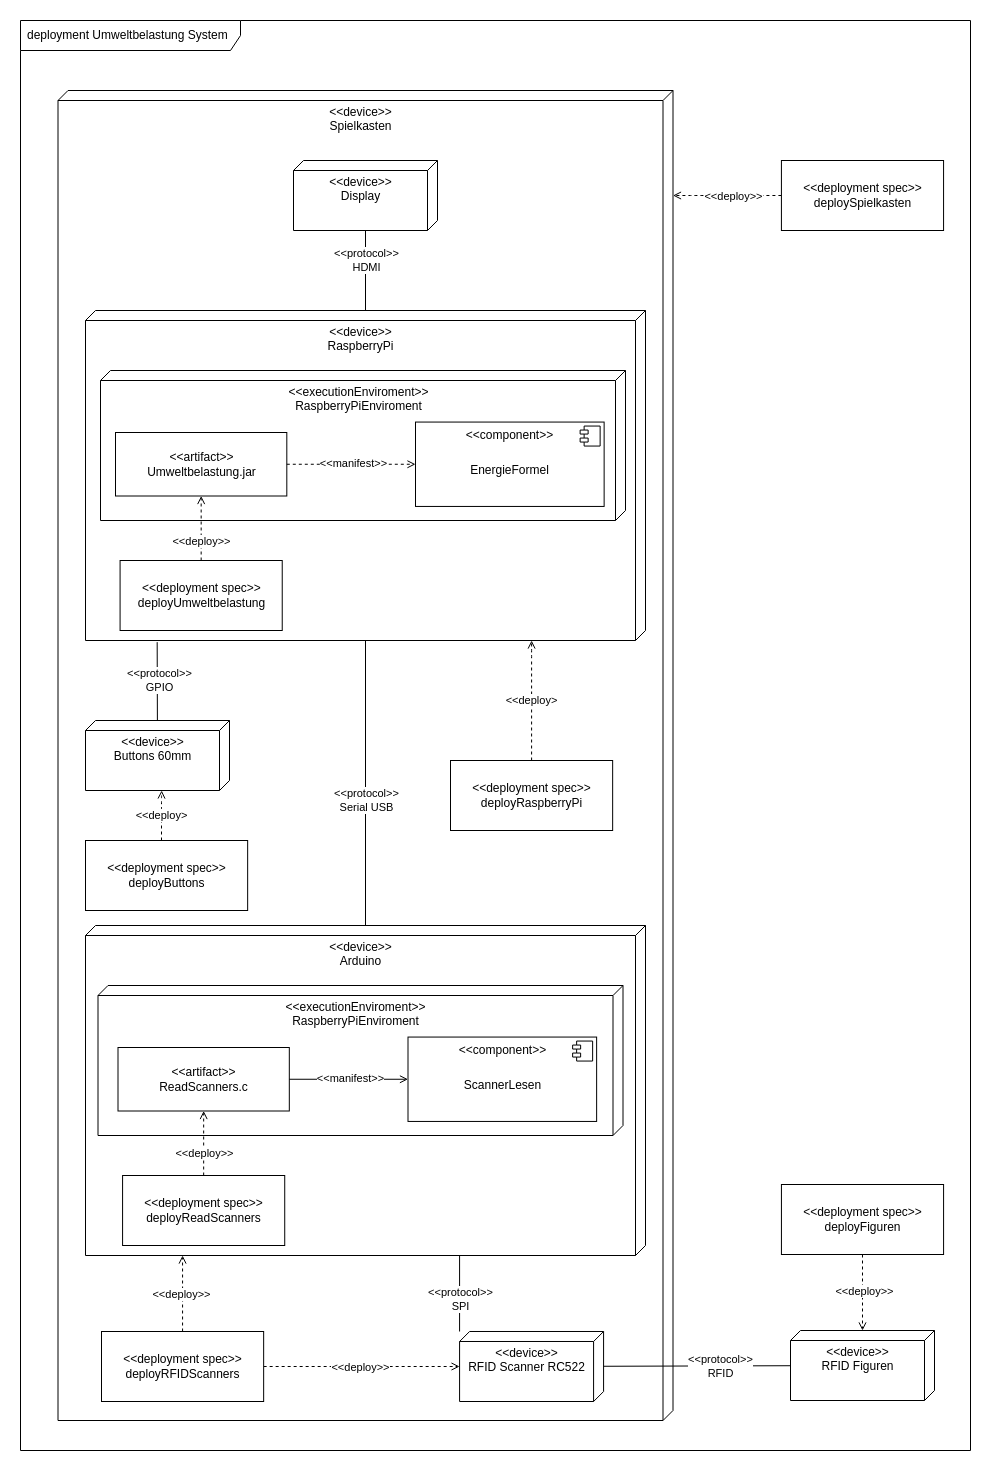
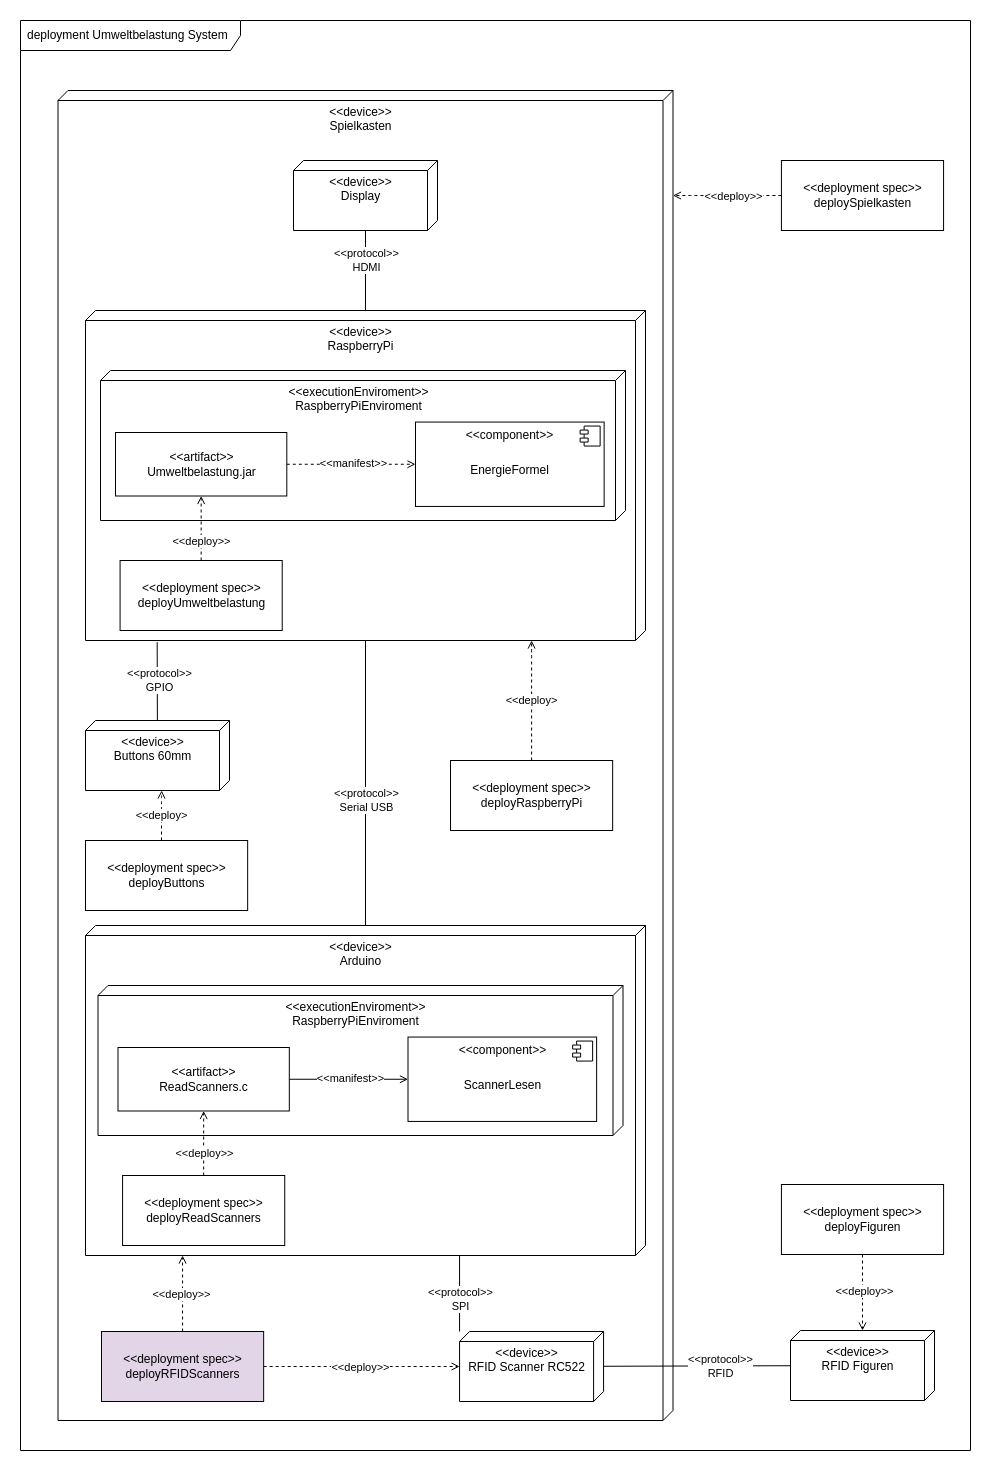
node "<<deployment spec>> deployRFIDScanners": fillcolor #ffffff -> #e1d5e7
